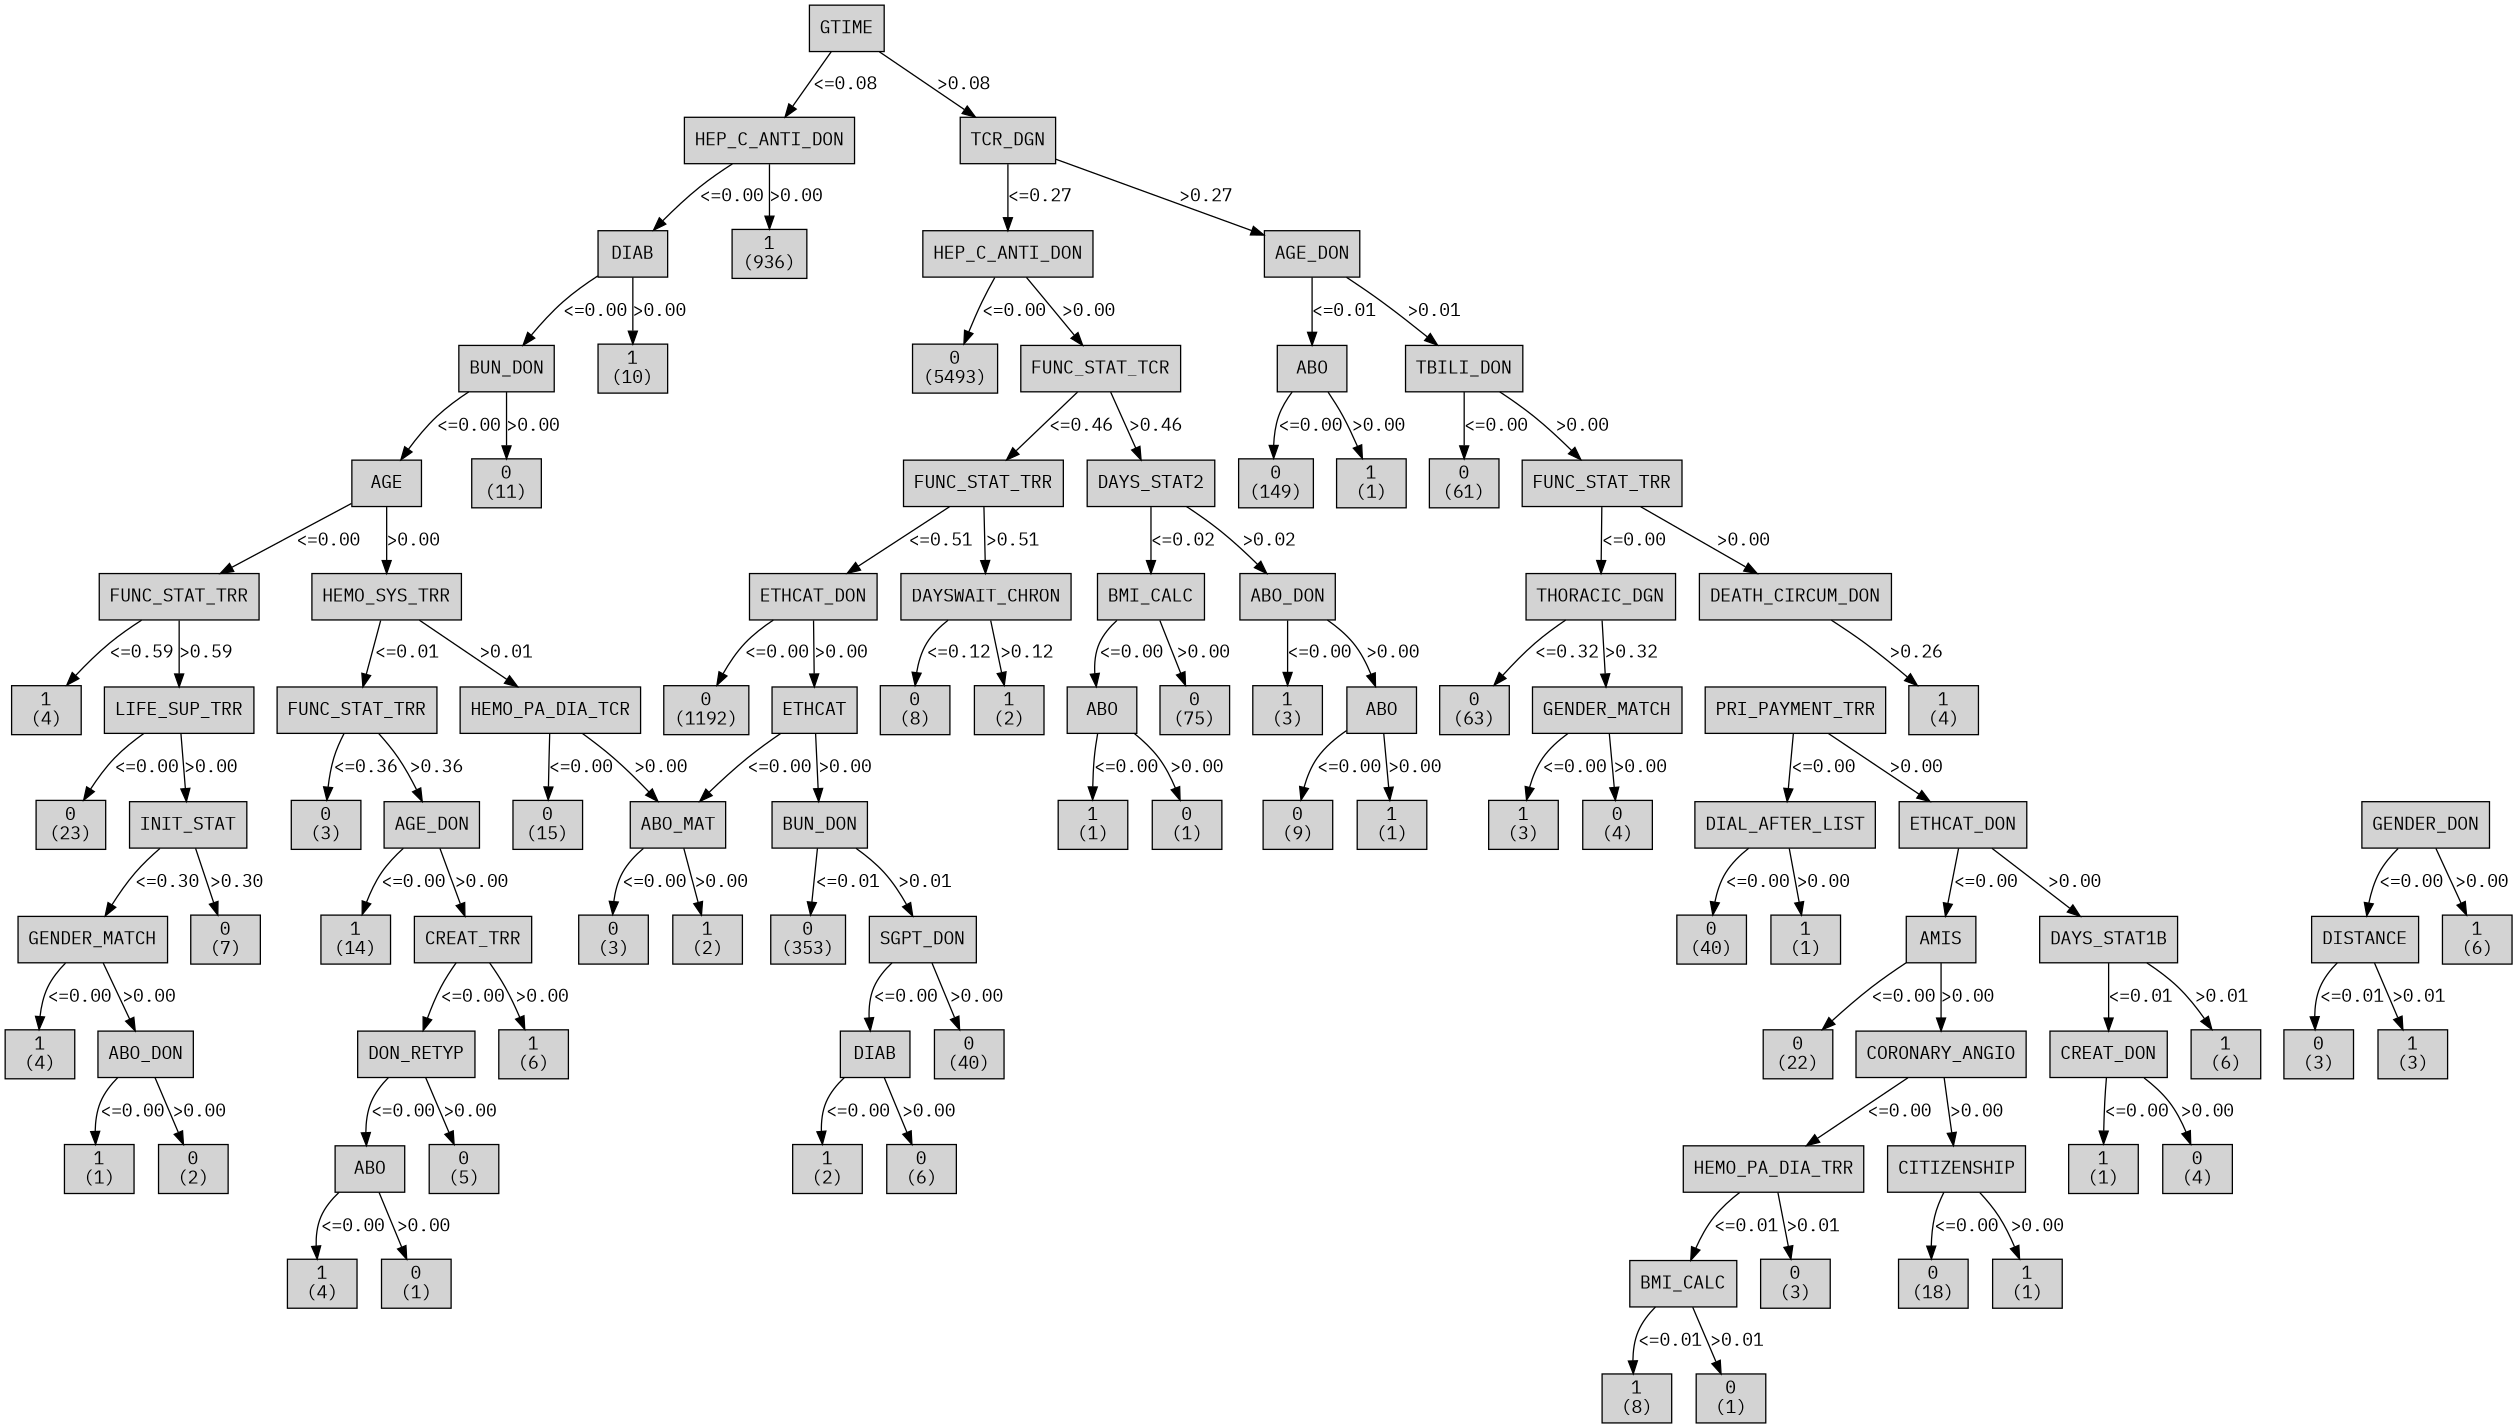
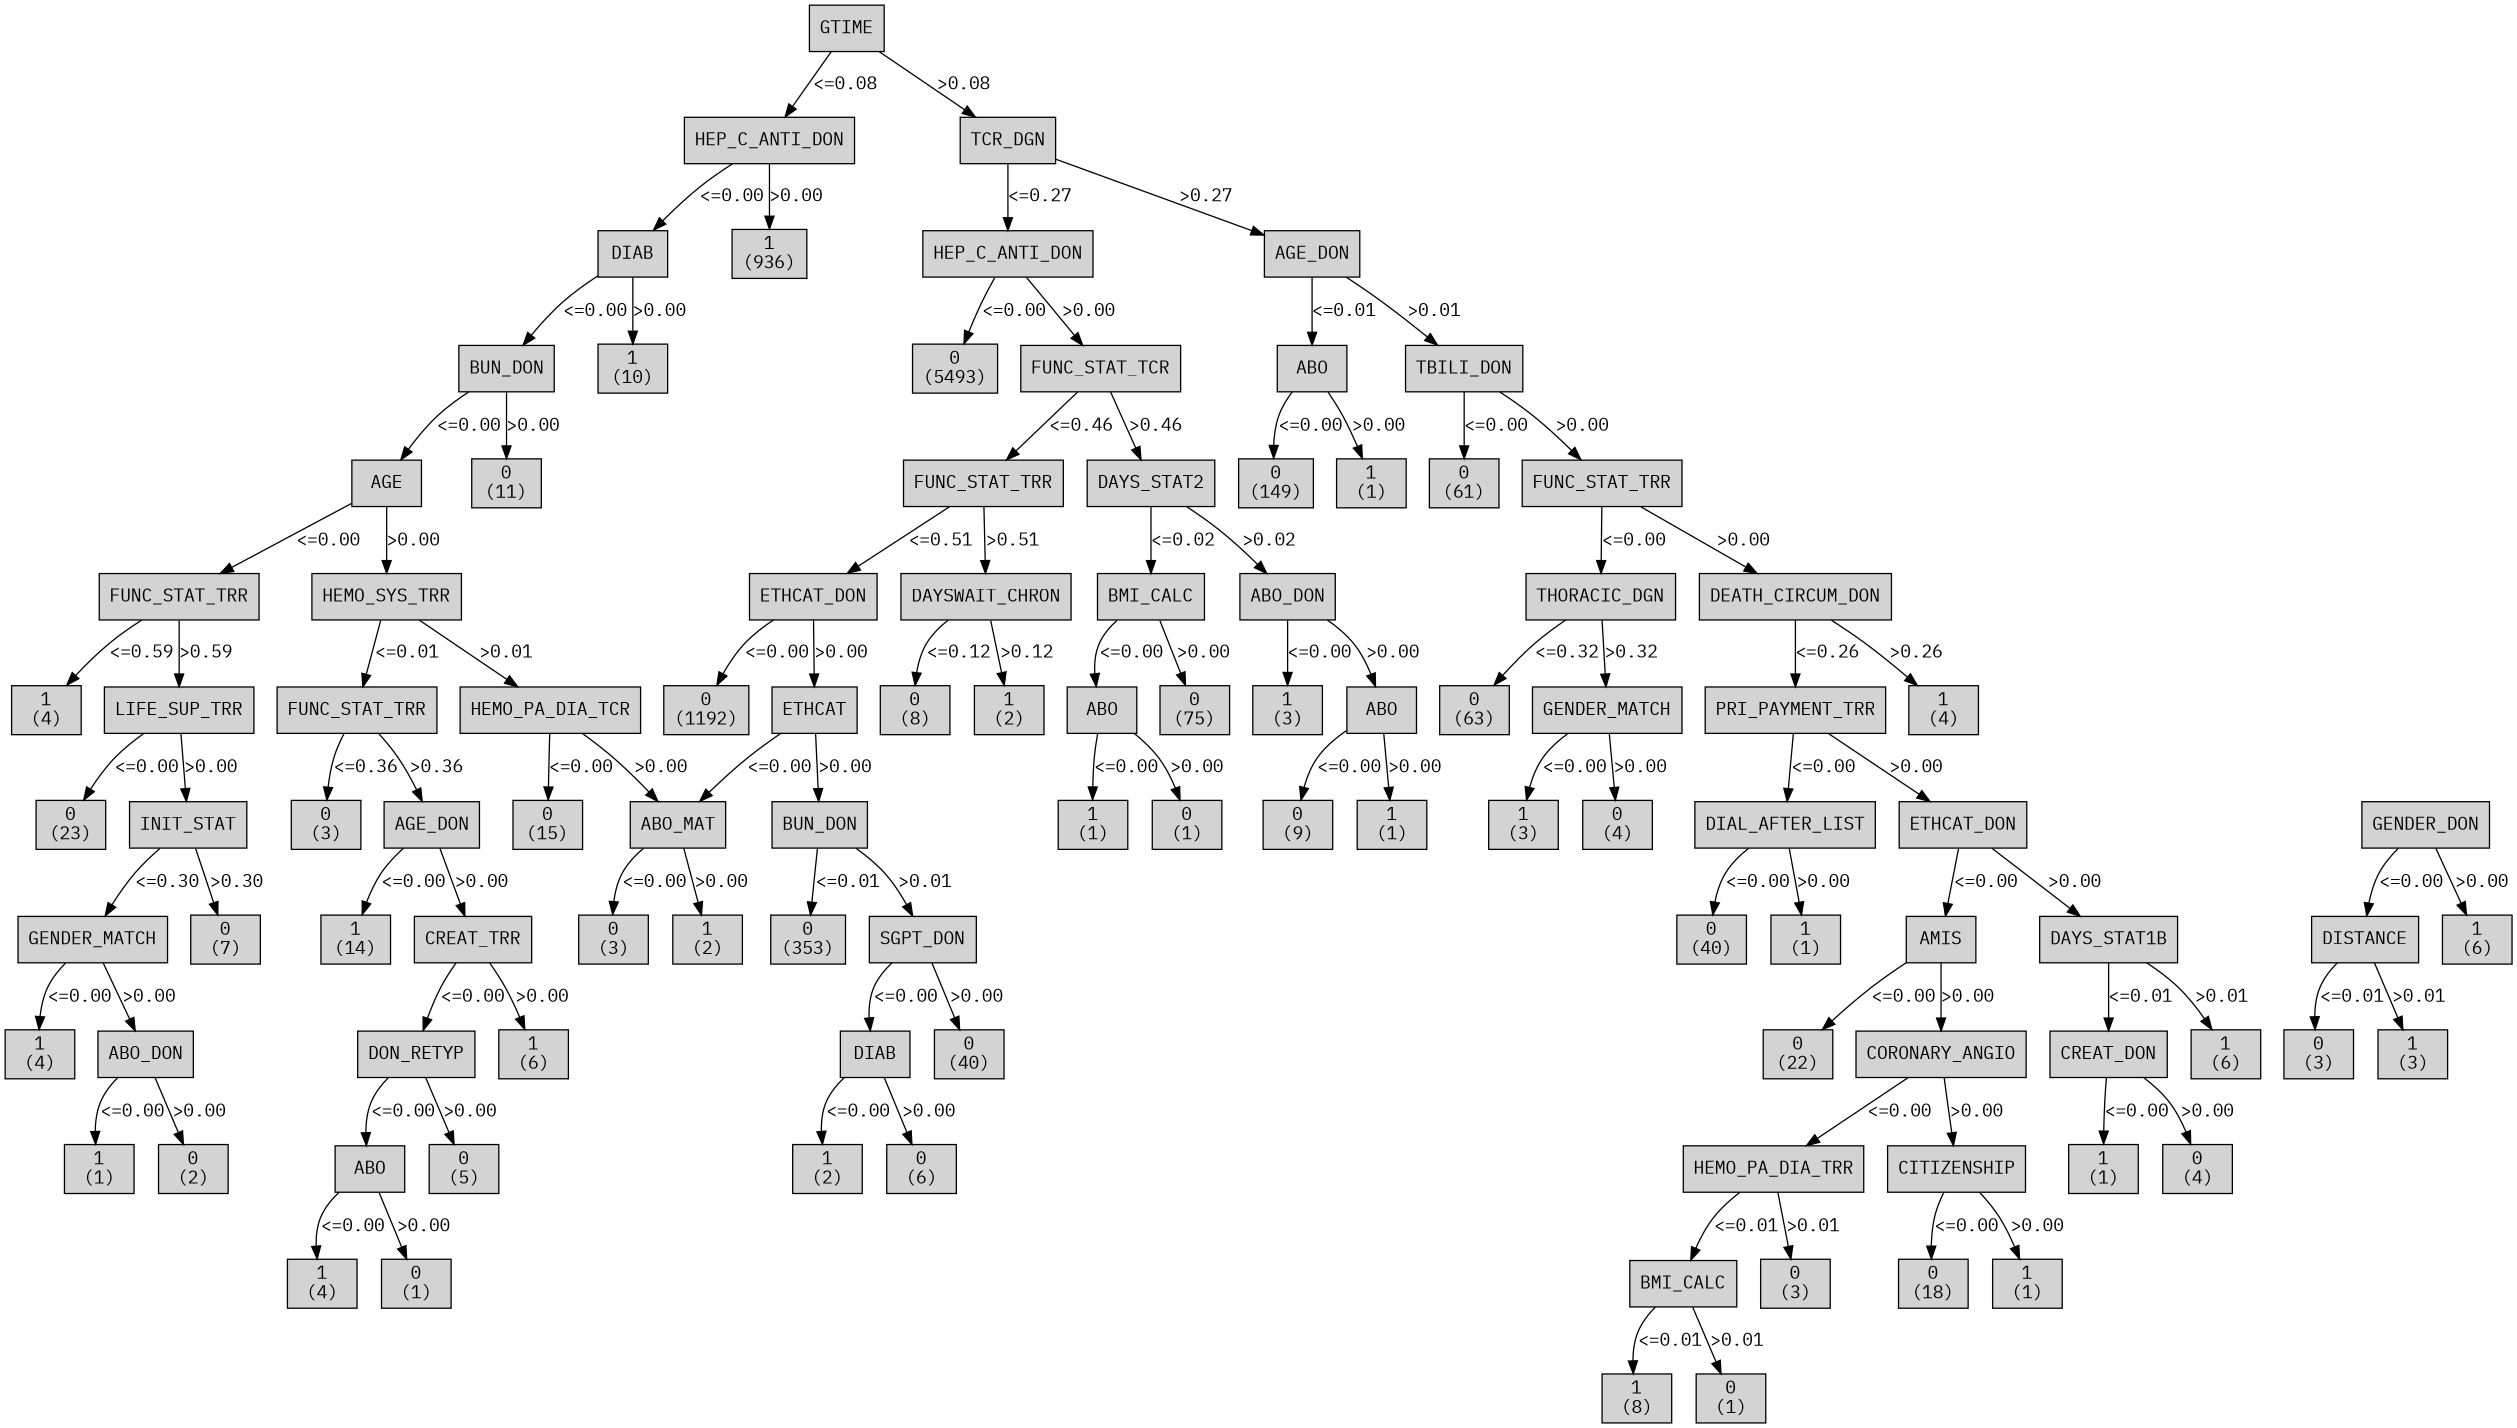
edge "DEATH_CIRCUM_DON" -> "PRI_PAYMENT_TRR": added, label "<=0.26"
